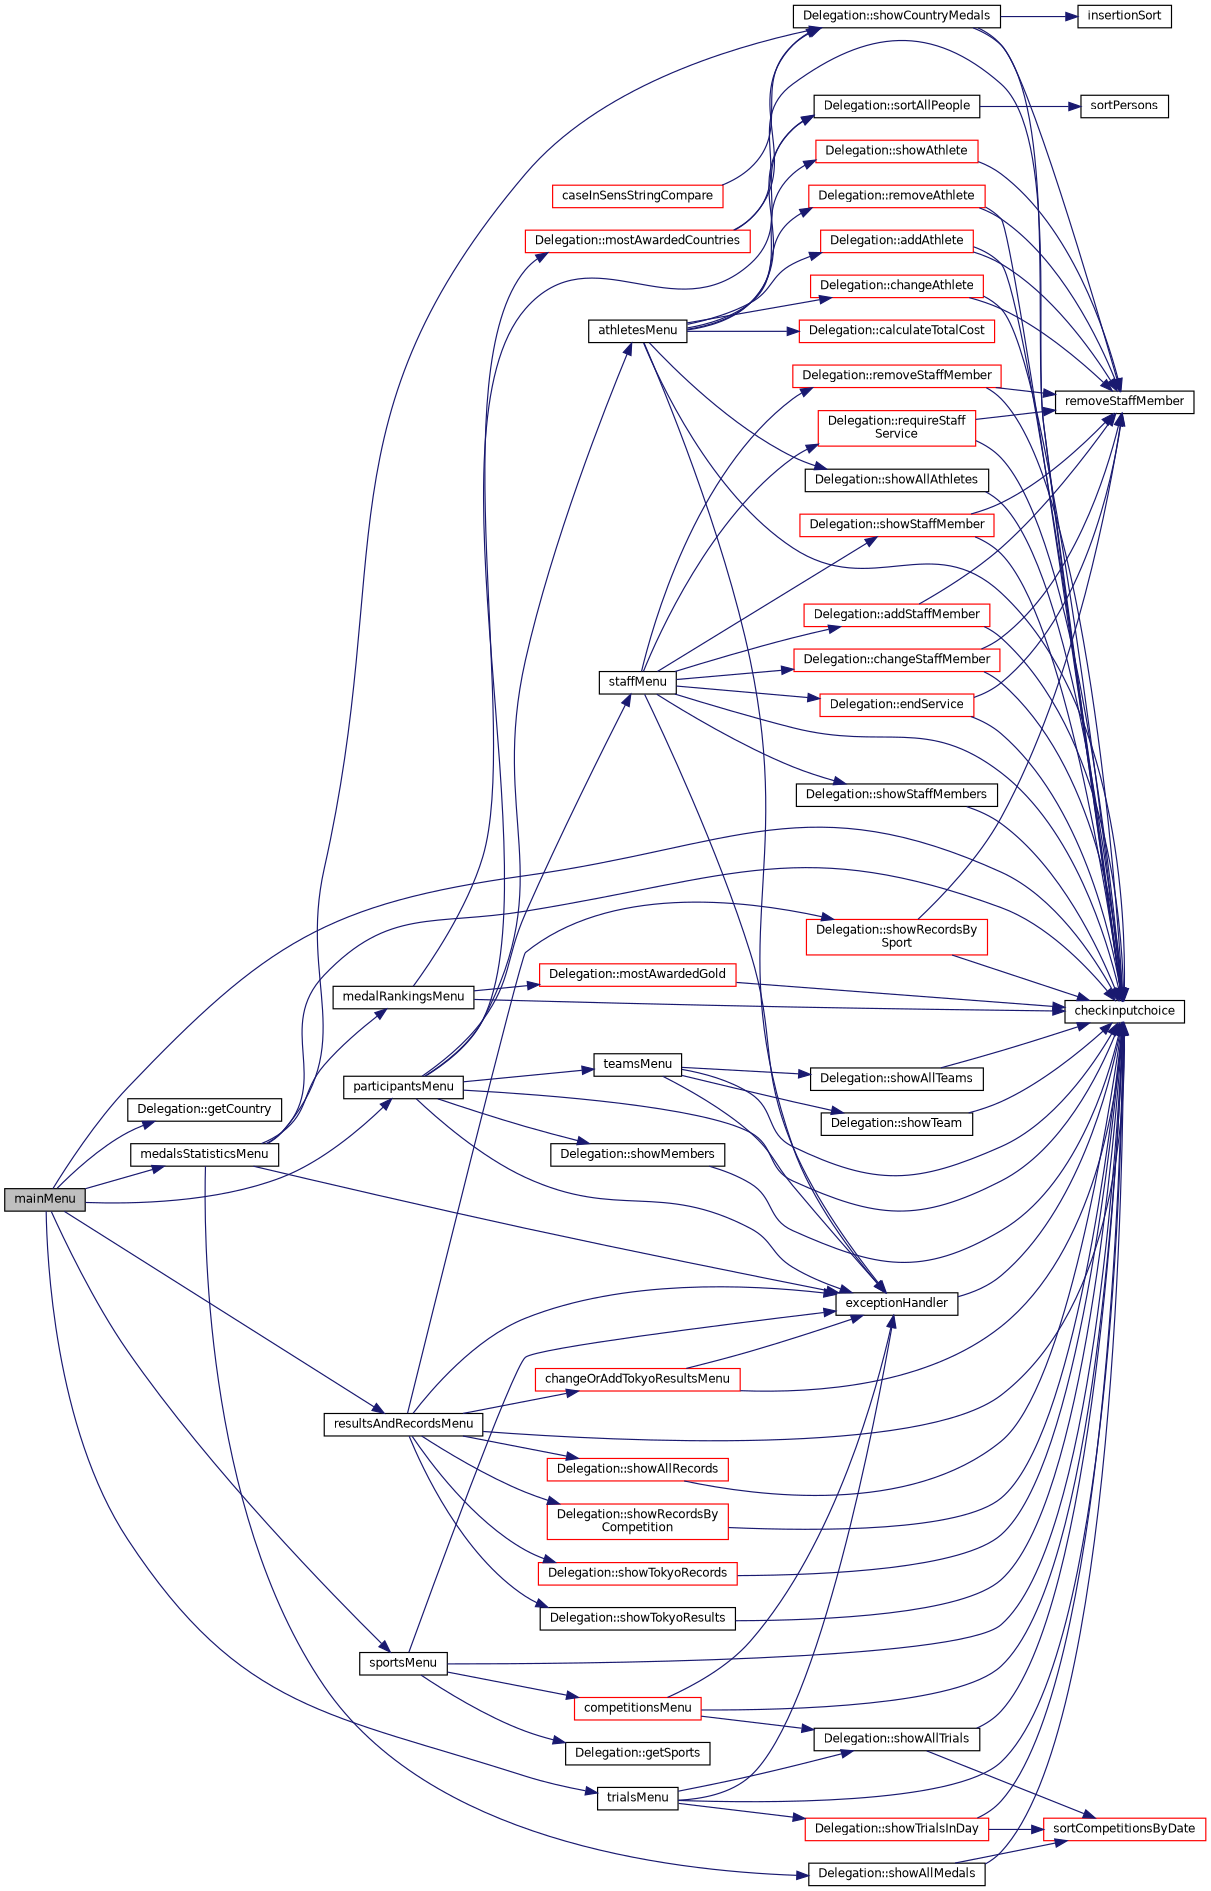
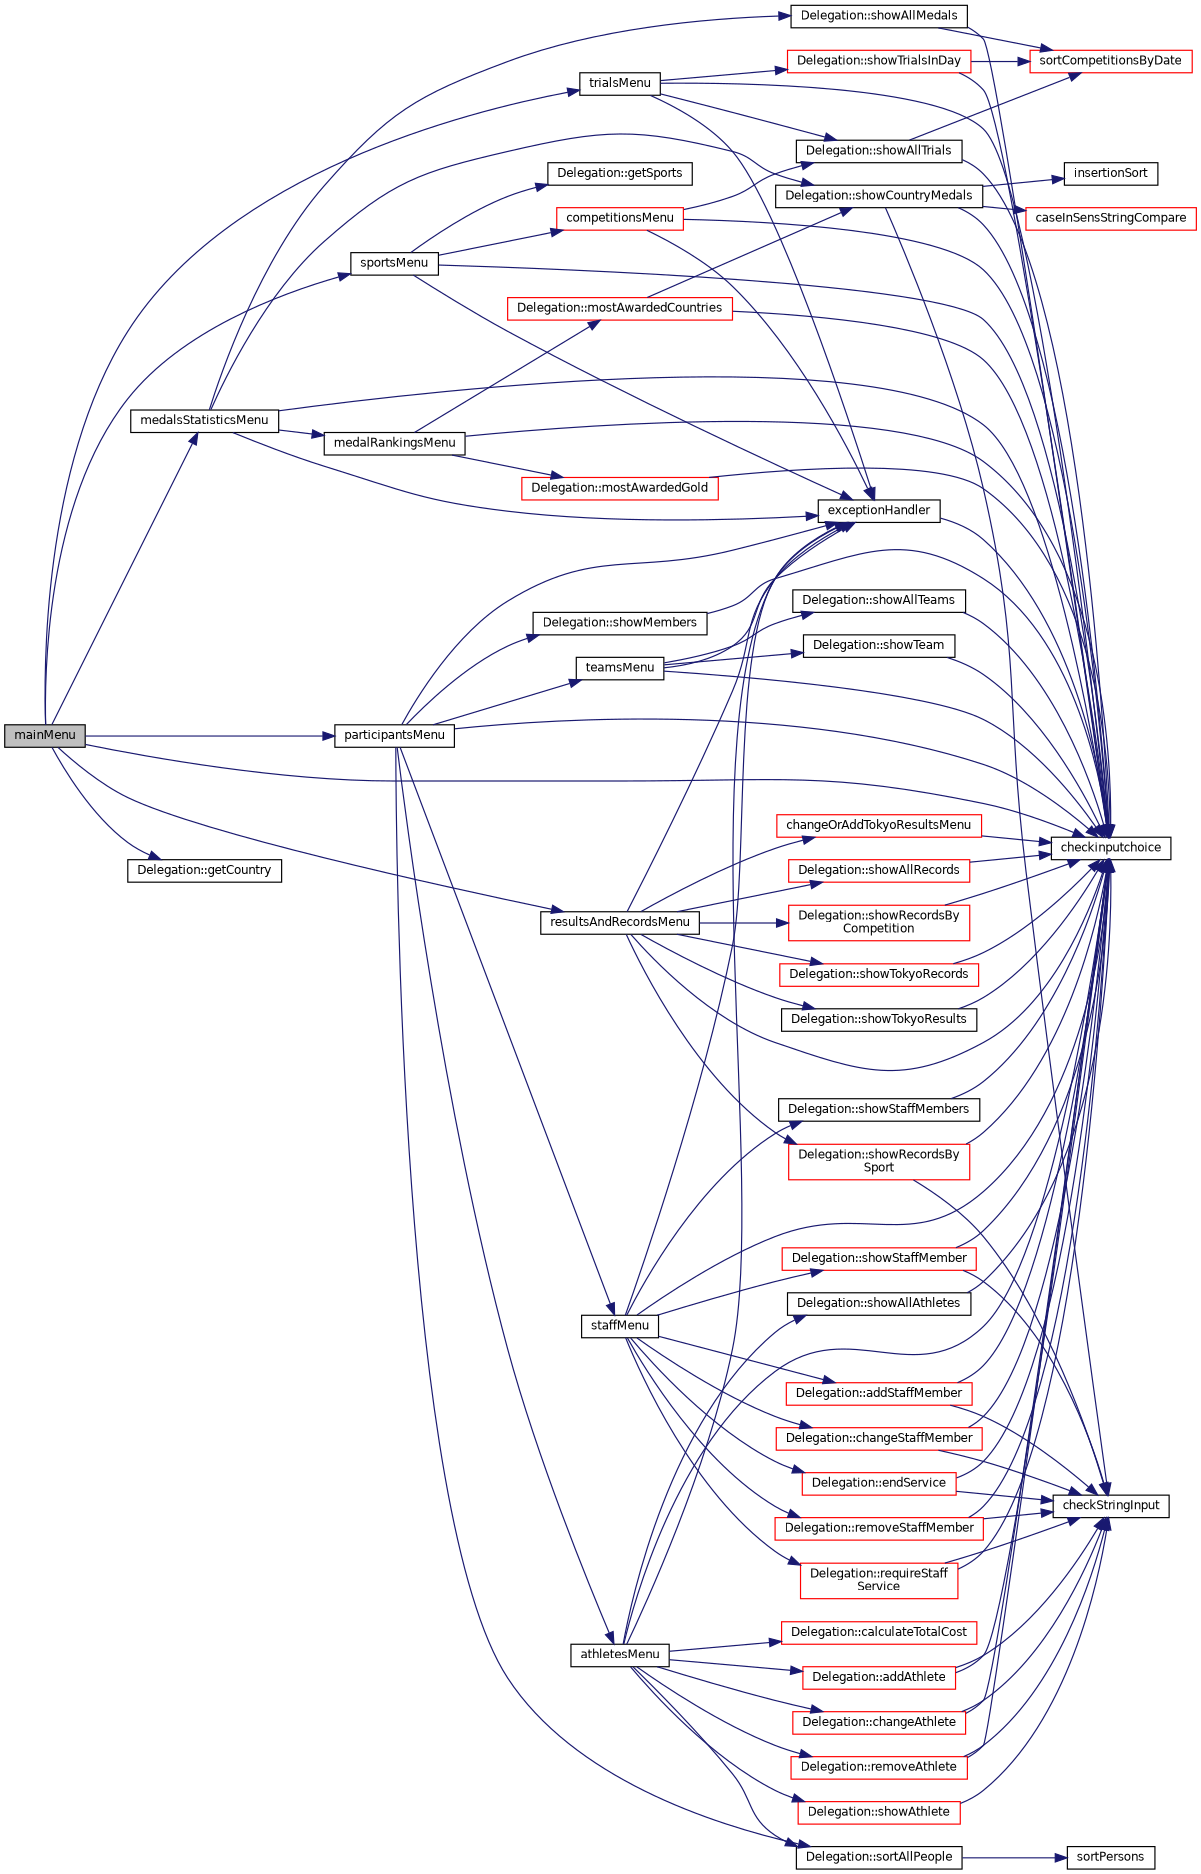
edge "caseInSensStringCompare" -> "Delegation::showCountryMedals": reversed
node "removeStaffMember": label "removeStaffMember" -> "checkStringInput"
edge "changeOrAddTokyoResultsMenu" -> "exceptionHandler": removed
